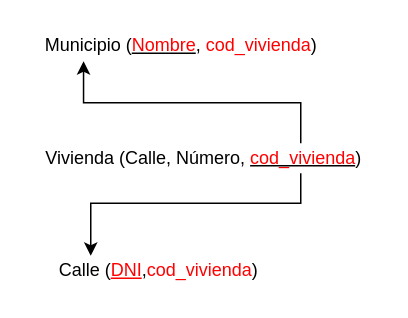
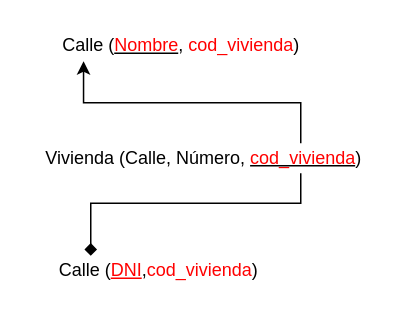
node "Municipio (Nombre, cod_vivienda)": label "Municipio (Nombre, cod_vivienda)" -> "Calle (Nombre, cod_vivienda)"
edge "Vivienda (Calle, Número, cod_vivienda)" -> "Calle (DNI,cod_vivienda)": arrowhead classic -> diamond
